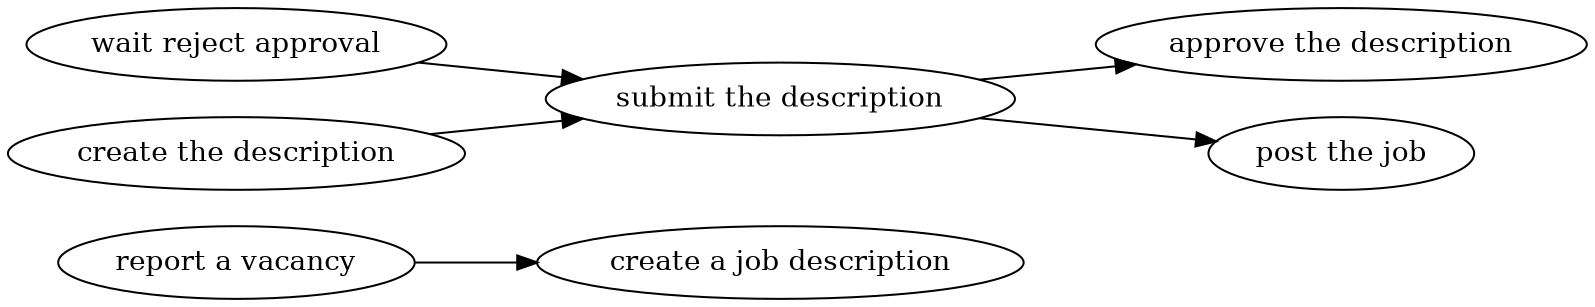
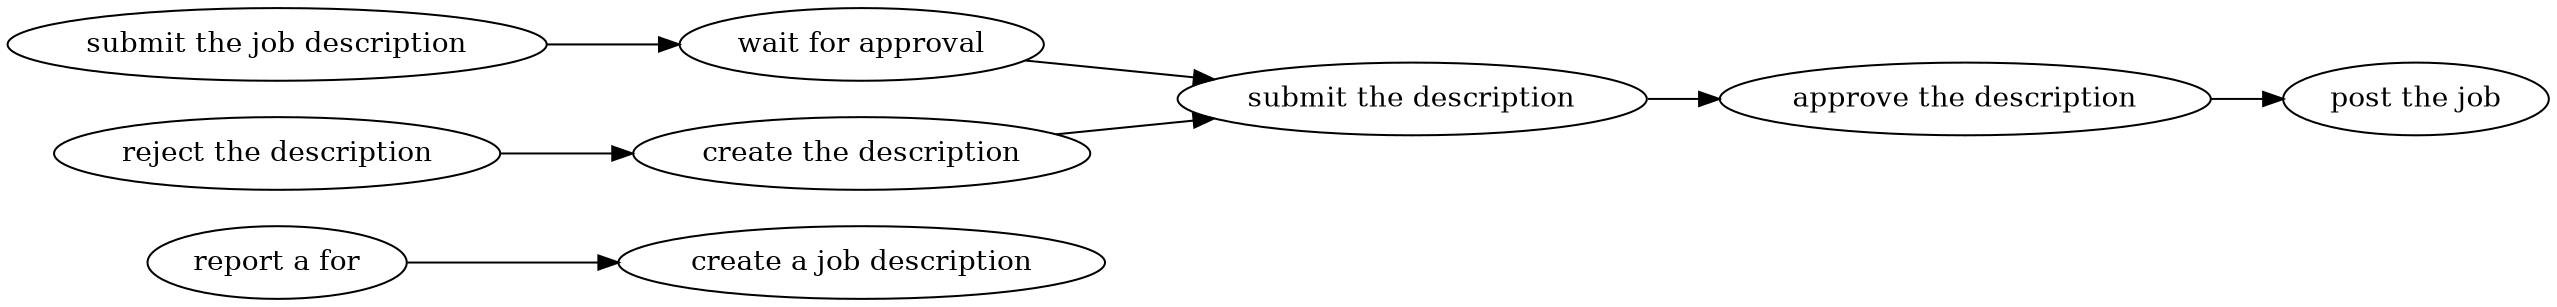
node "wait reject approval": label "wait reject approval" -> "wait for approval"
node "submit the job description": added
edge "submit the description" -> "post the job": now "approve the description" -> "post the job"
node "reject the description": added
node "report a vacancy": label "report a vacancy" -> "report a for"
